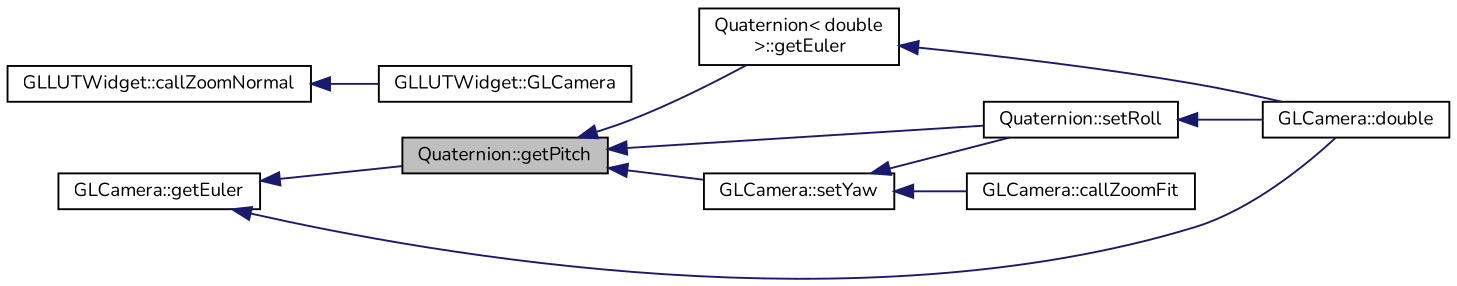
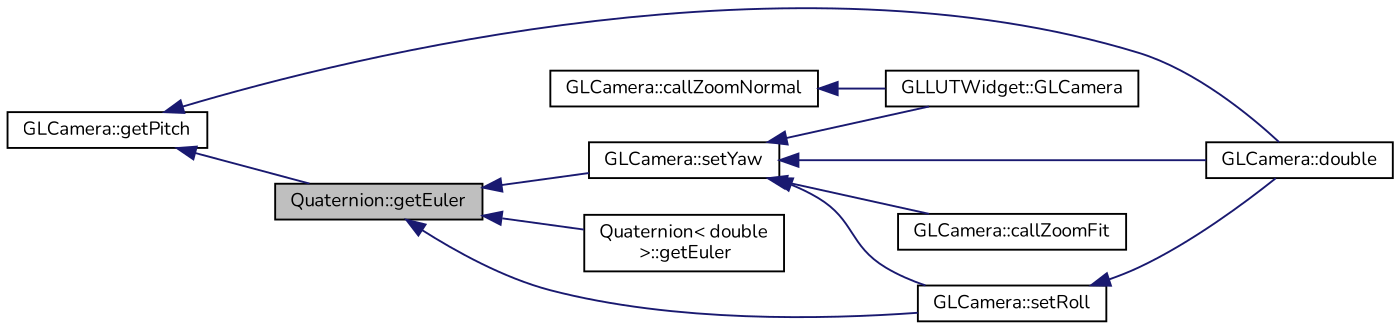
edge "GLCamera::double" -> "Quaternion< double >::getEuler": now "GLCamera::double" -> "GLCamera::setYaw"
node "GLLUTWidget::callZoomNormal": label "GLLUTWidget::callZoomNormal" -> "GLCamera::callZoomNormal"
node "Quaternion::setRoll": label "Quaternion::setRoll" -> "GLCamera::setRoll"
edge "GLLUTWidget::GLCamera" -> "GLCamera::setYaw": added
node "Quaternion::getPitch": label "Quaternion::getPitch" -> "Quaternion::getEuler"
node "GLCamera::getEuler": label "GLCamera::getEuler" -> "GLCamera::getPitch"
